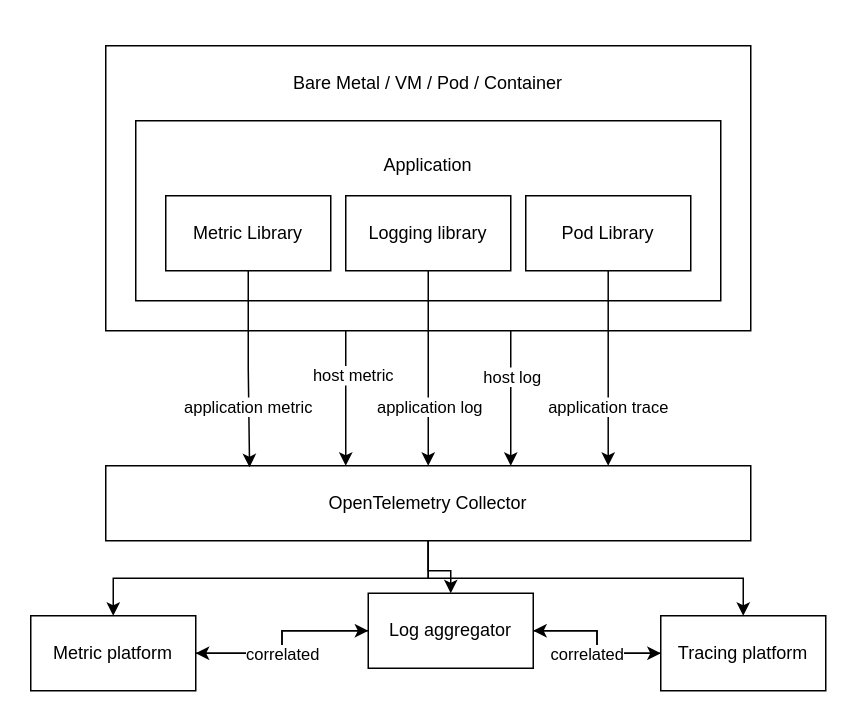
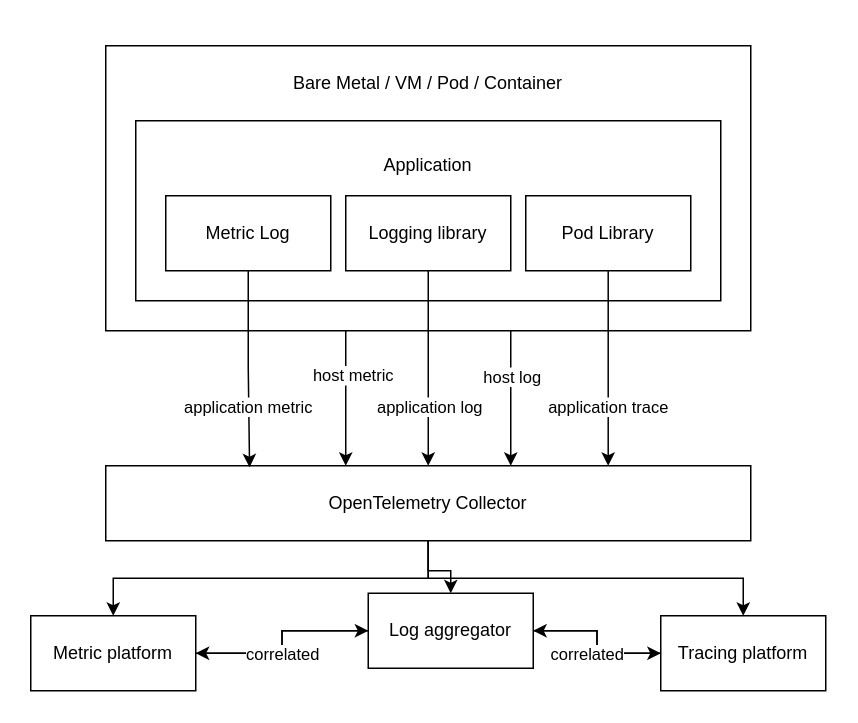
node "Metric Library": label "Metric Library" -> "Metric Log"
